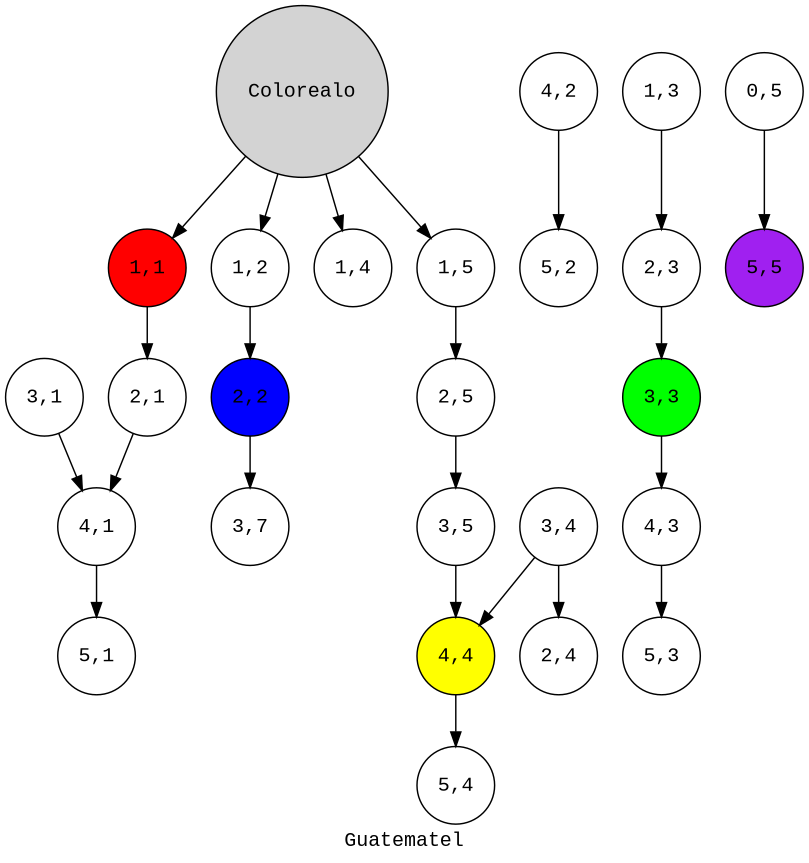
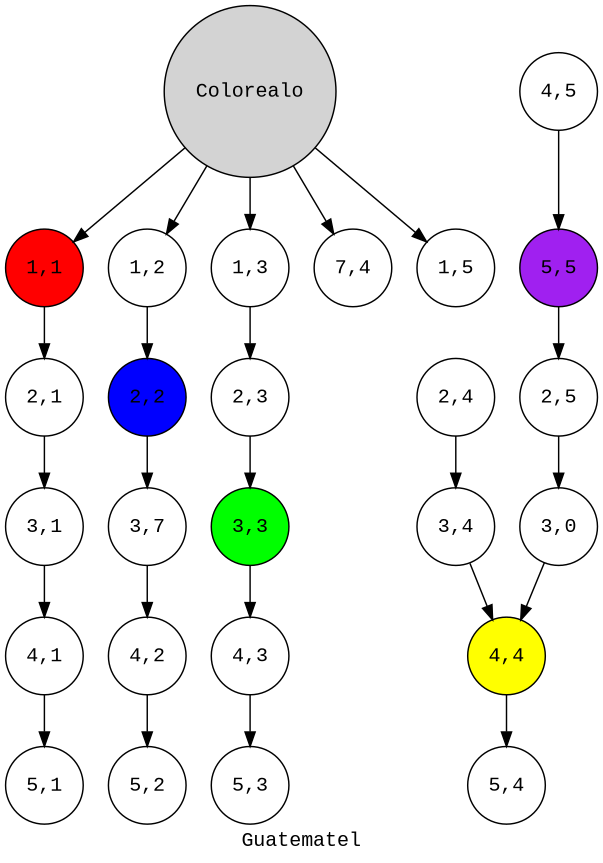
node "0,5": label "0,5" -> "4,5"
edge "Colorealo" -> "1,3": added
node "1,4": label "1,4" -> "7,4"
edge "1,5" -> "2,5": now "5,5" -> "2,5"
edge "2,1" -> "4,1": now "2,1" -> "3,1"
node "3,5": label "3,5" -> "3,0"
edge "3,7" -> "4,2": added
edge "3,4" -> "2,4": reversed
